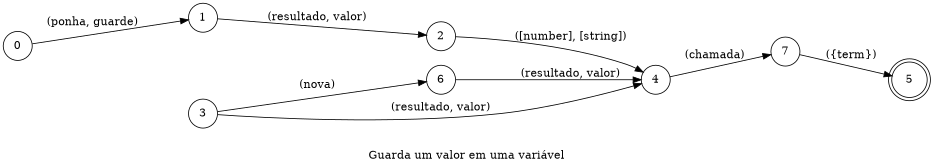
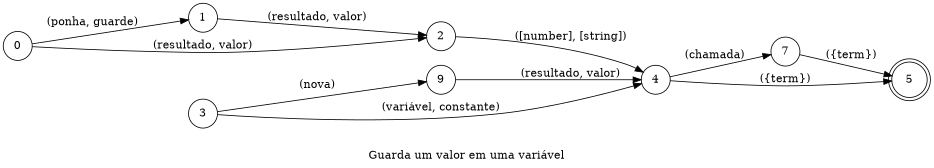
edge "0" -> "2": added, label "(resultado, valor)"
node "6": label "6" -> "9"
edge "4" -> "5": added, label "({term})"
edge "3" -> "4": label "(resultado, valor)" -> "(variável, constante)"
